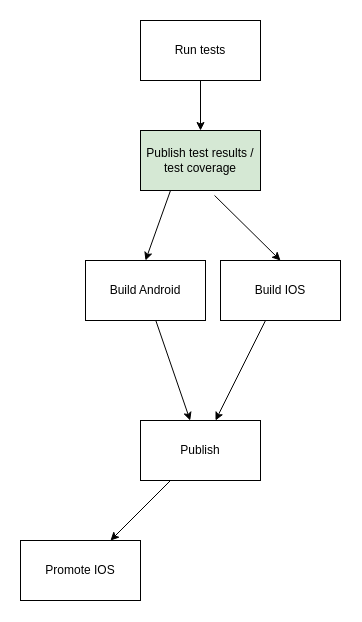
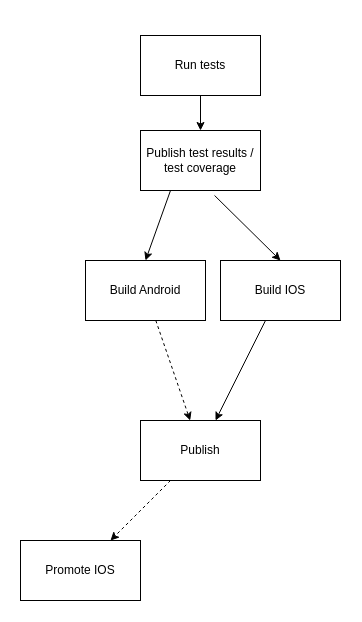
node "Run tests": moved (201, 51) -> (201, 66)
node "Publish test results / test coverage": fillcolor #d5e8d4 -> #ffffff
edge "Build Android" -> "Publish": style solid -> dashed
edge "Publish" -> "Promote IOS": style solid -> dashed
